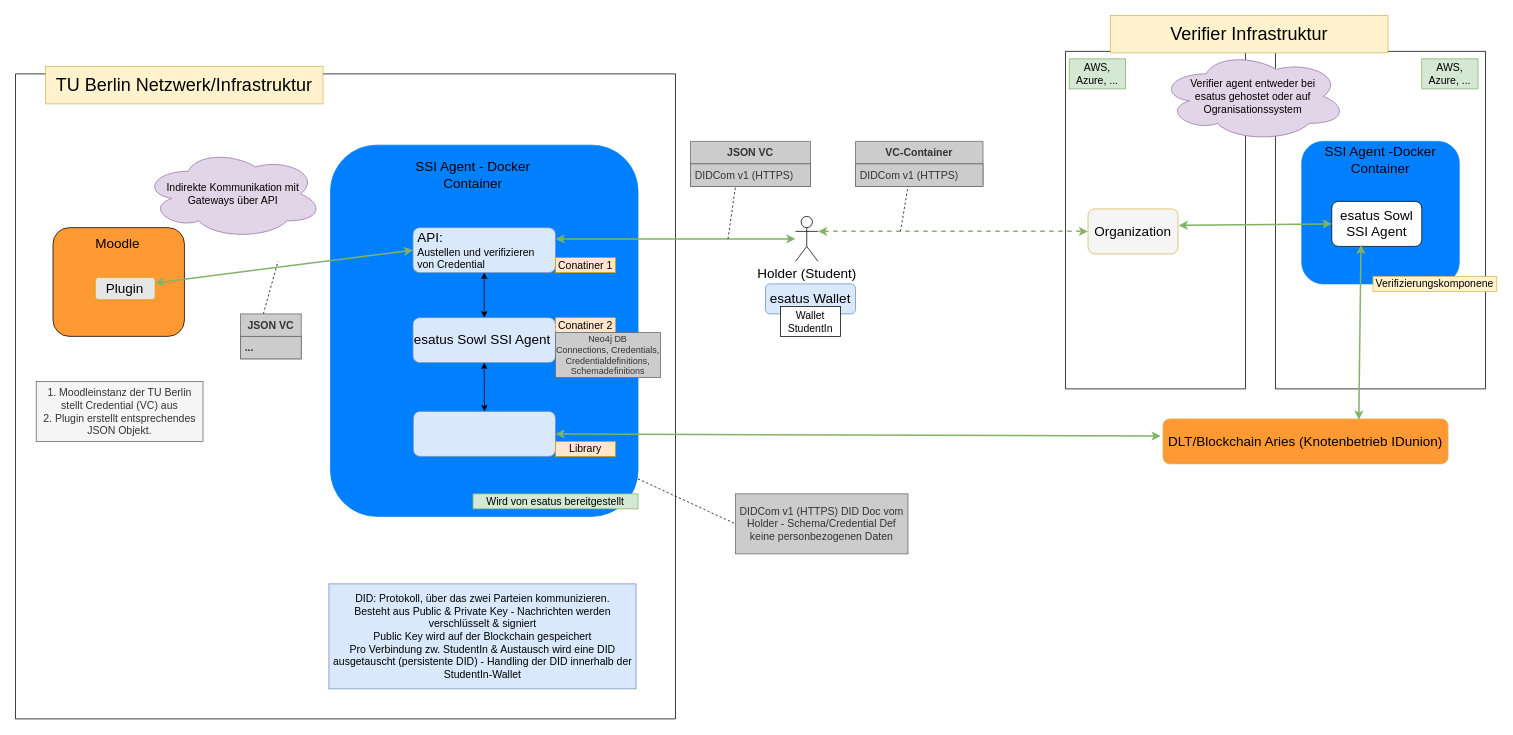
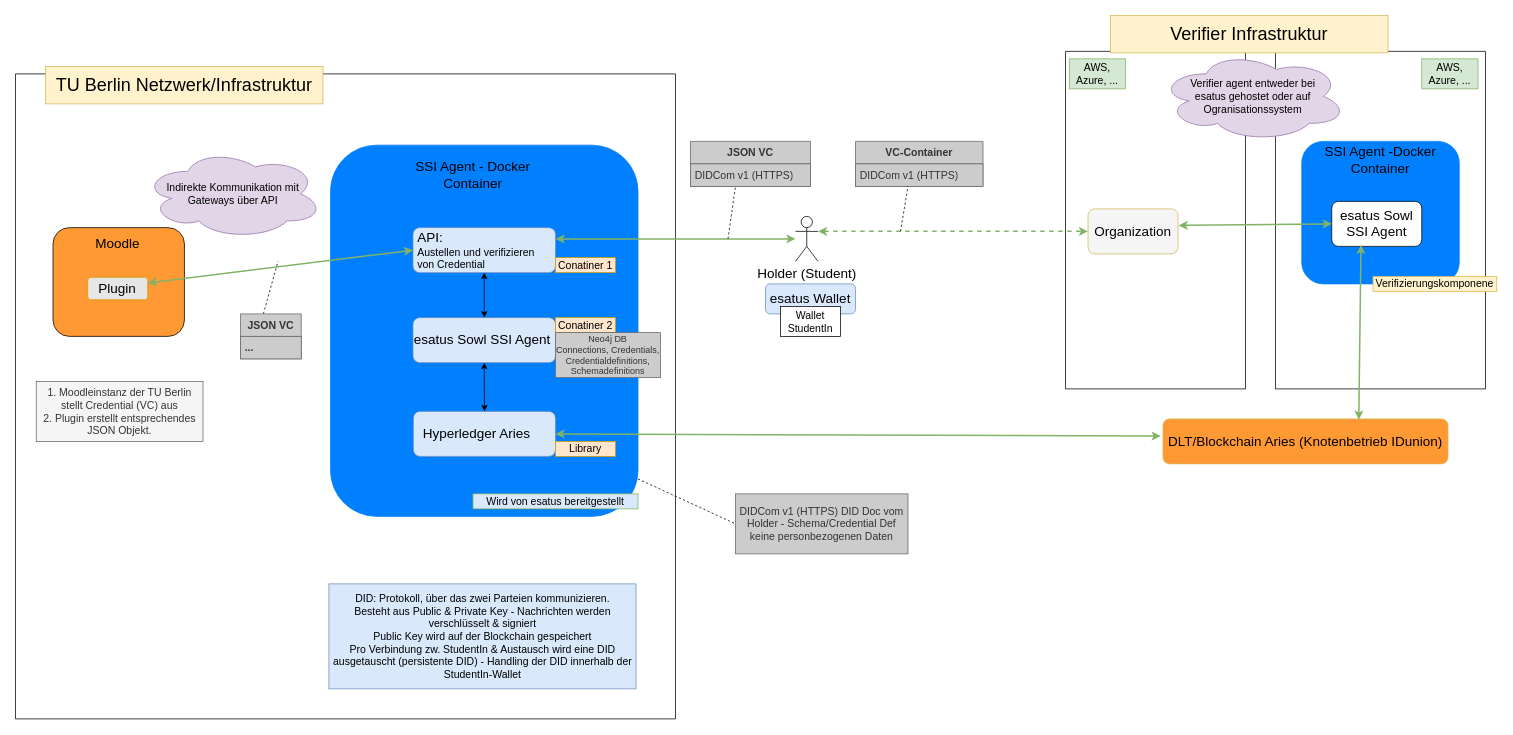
node "Plugin": moved (125, 289) -> (118, 289)
node "Conatiner 2": style dashed -> solid
node "Hyperledger Aries": added
node "Wird von esatus bereitgestellt": fillcolor #d5e8d4 -> #dae8fc
